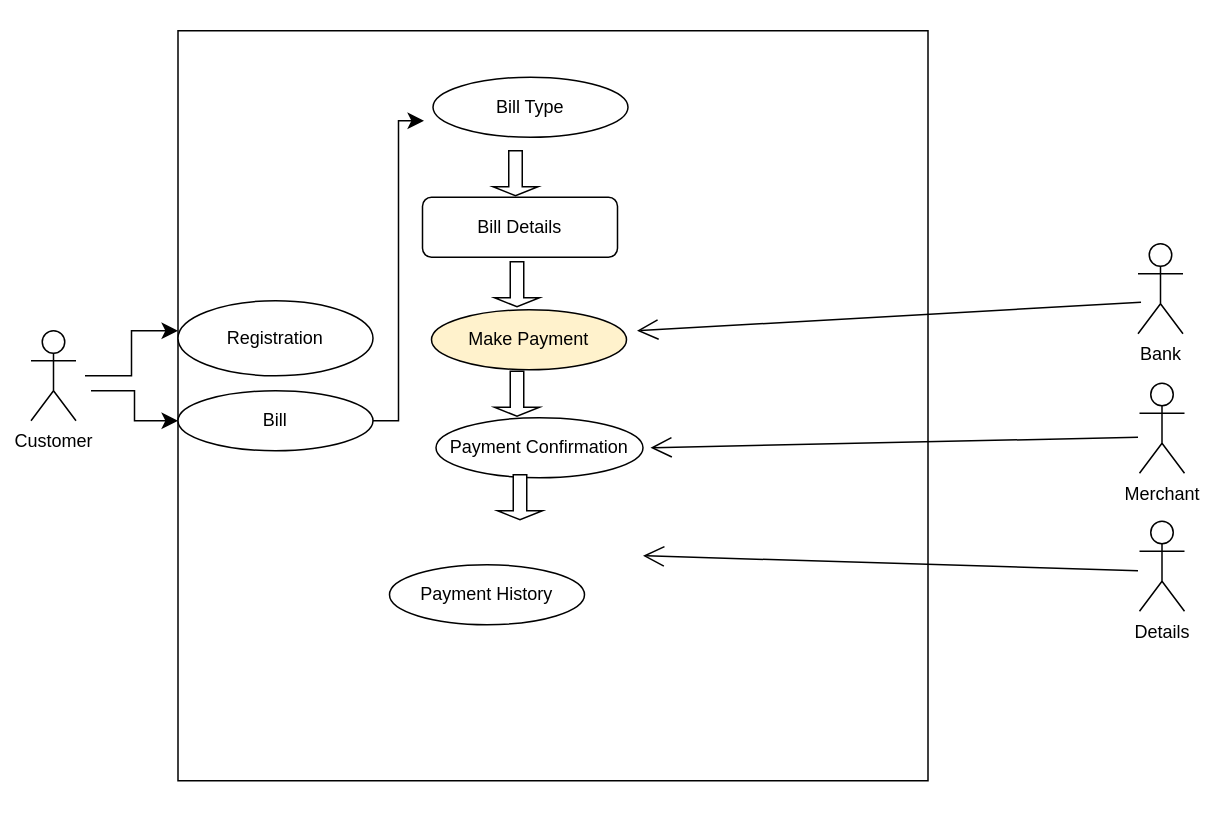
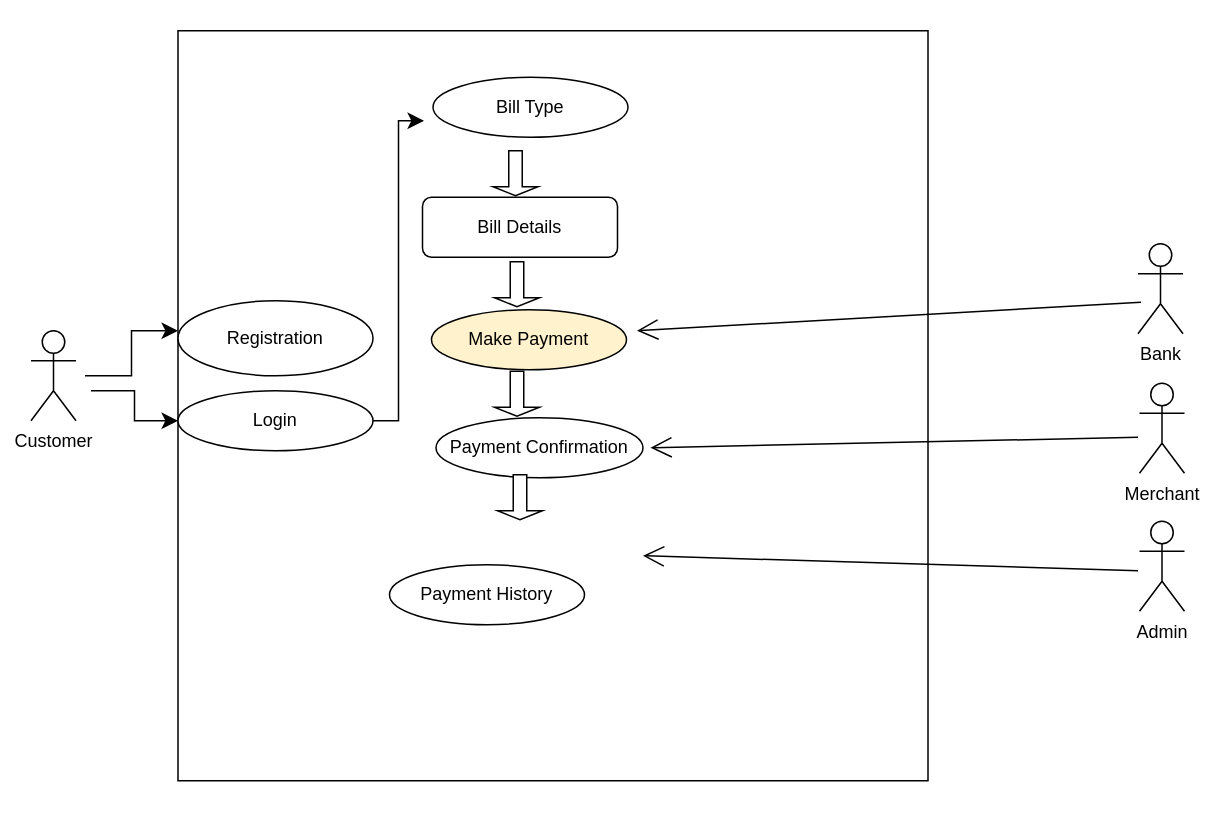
node "Bill": label "Bill" -> "Login"
node "Details": label "Details" -> "Admin"
